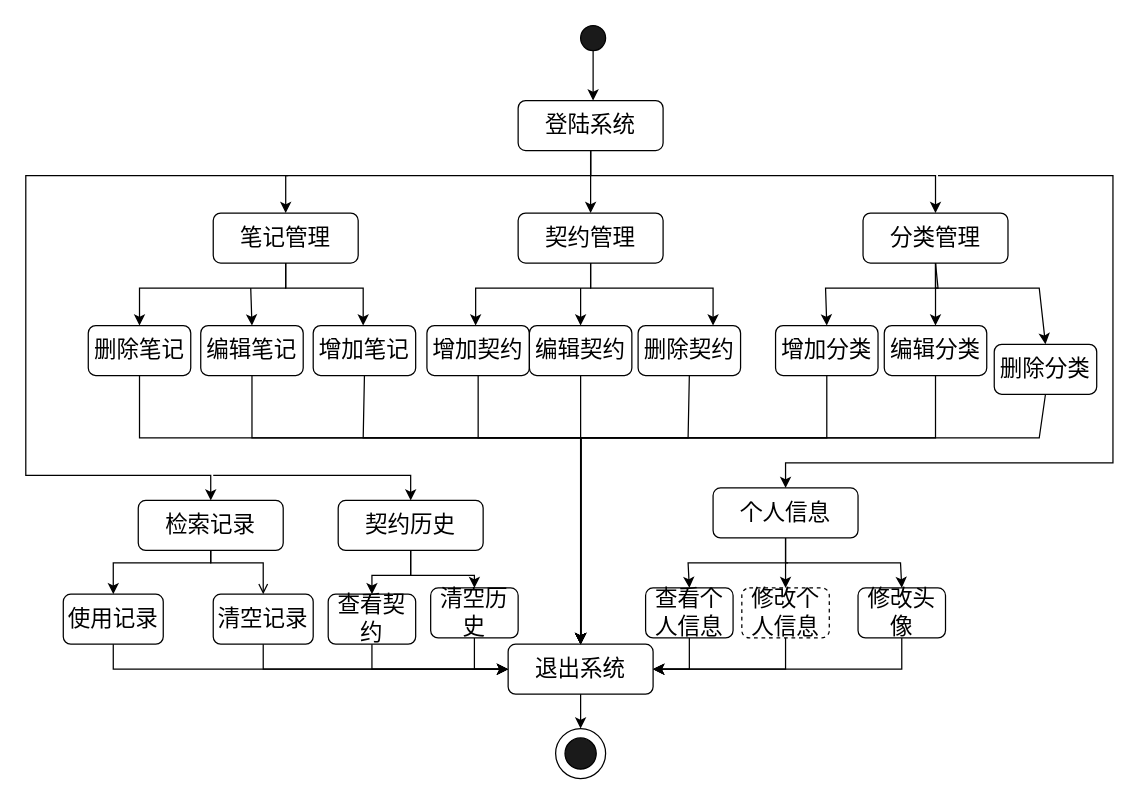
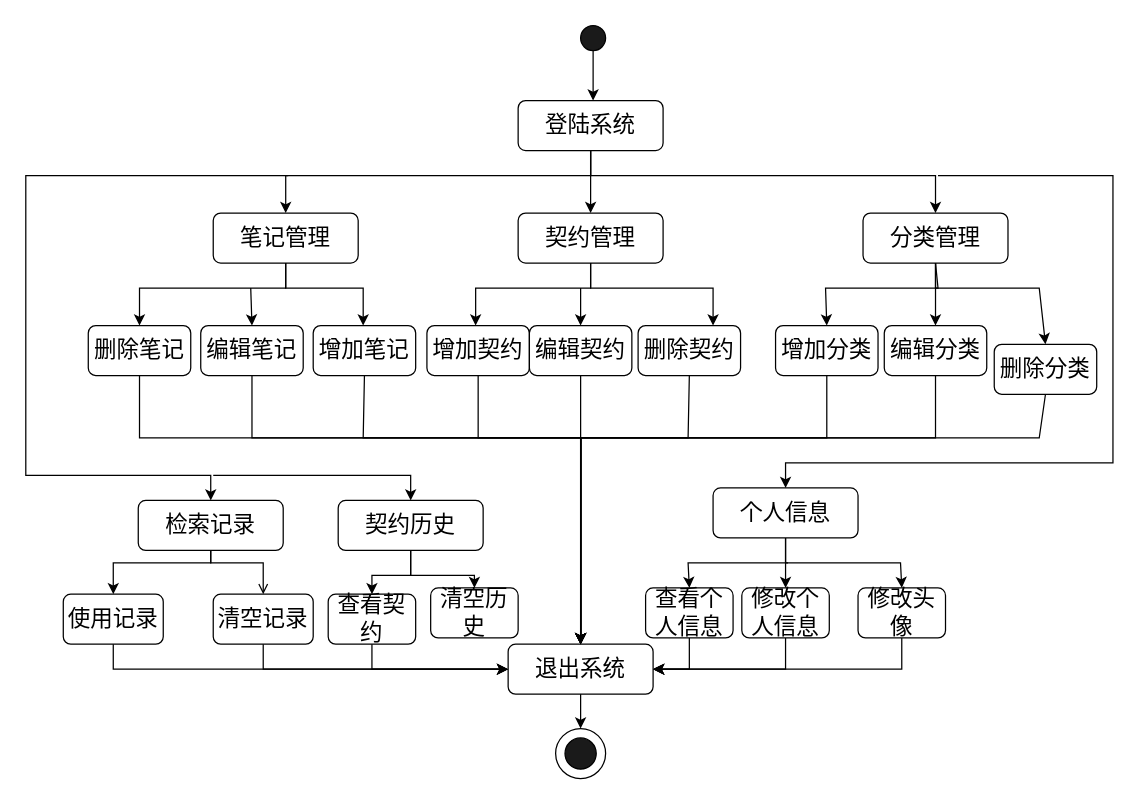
node "修改个人信息": style dashed -> solid
edge "清空历史" -> "退出系统": removed
